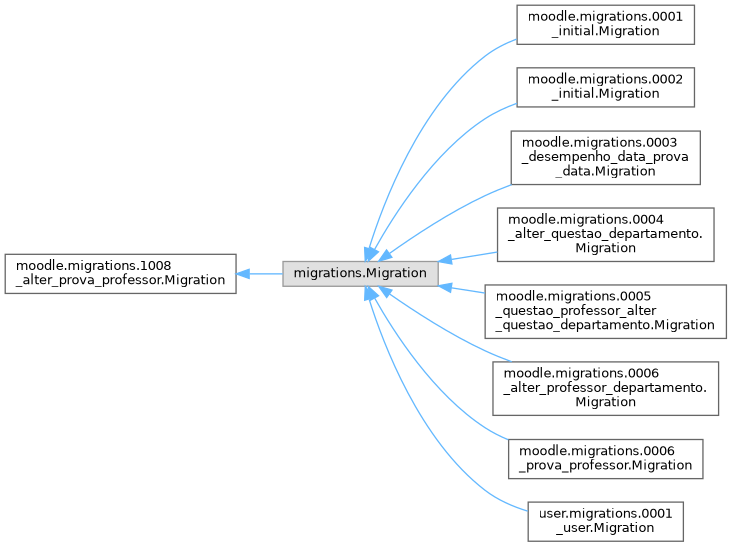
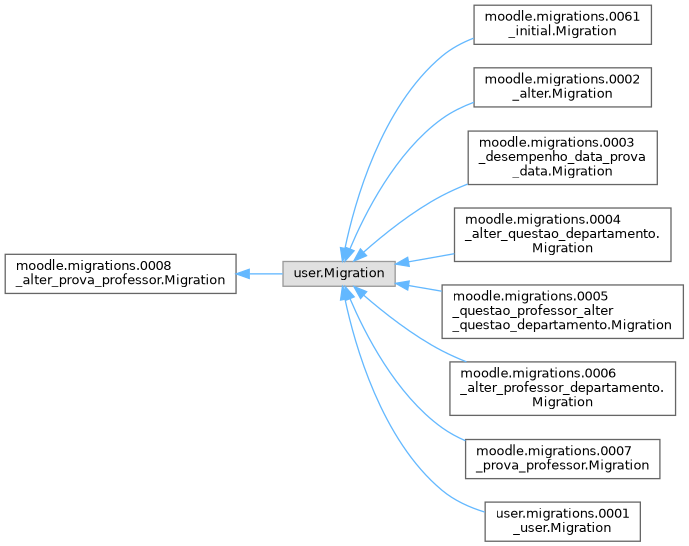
node "moodle.migrations.0001 _initial.Migration": label "moodle.migrations.0001 _initial.Migration" -> "moodle.migrations.0061 _initial.Migration"
node "moodle.migrations.0002 _initial.Migration": label "moodle.migrations.0002 _initial.Migration" -> "moodle.migrations.0002 _alter.Migration"
node "moodle.migrations.1008 _alter_prova_professor.Migration": label "moodle.migrations.1008 _alter_prova_professor.Migration" -> "moodle.migrations.0008 _alter_prova_professor.Migration"
node "migrations.Migration": label "migrations.Migration" -> "user.Migration"
node "moodle.migrations.0006 _prova_professor.Migration": label "moodle.migrations.0006 _prova_professor.Migration" -> "moodle.migrations.0007 _prova_professor.Migration"
